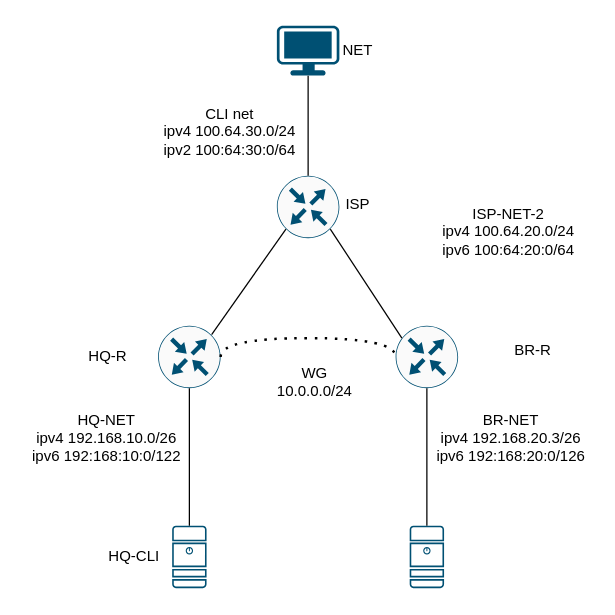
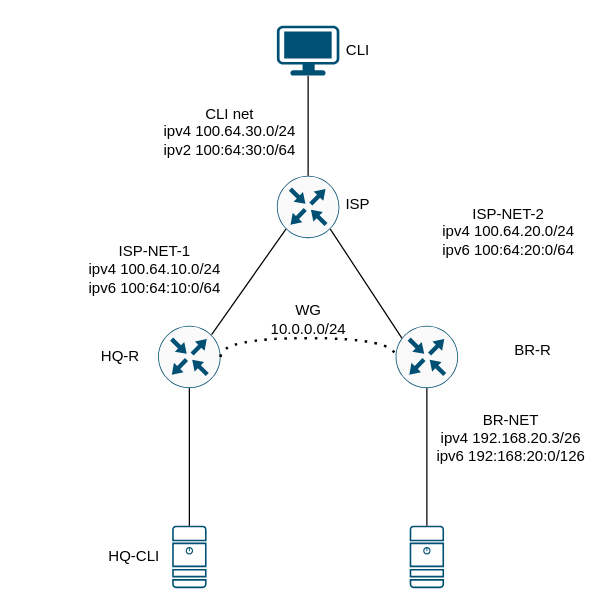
node "NET": label "NET" -> "CLI"
node "ISP-NET-1 ipv4 100.64.10.0/24 ipv6 100:64:10:0/64": added
node "HQ-R": moved (108, 357) -> (121, 357)
node "WG 10.0.0.0/24": moved (314, 382) -> (308, 319)
node "HQ-NET ipv4 192.168.10.0/26 ipv6 192:168:10:0/122": removed
